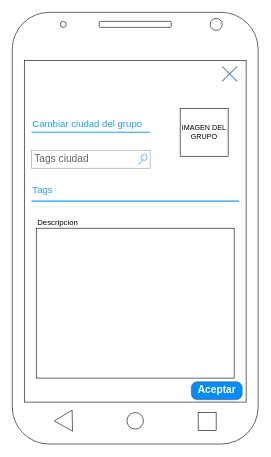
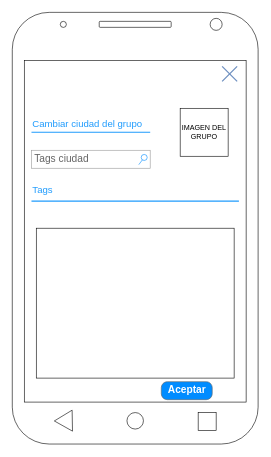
node "Descripcion": removed
node "Aceptar": moved (217, 391) -> (187, 391)
